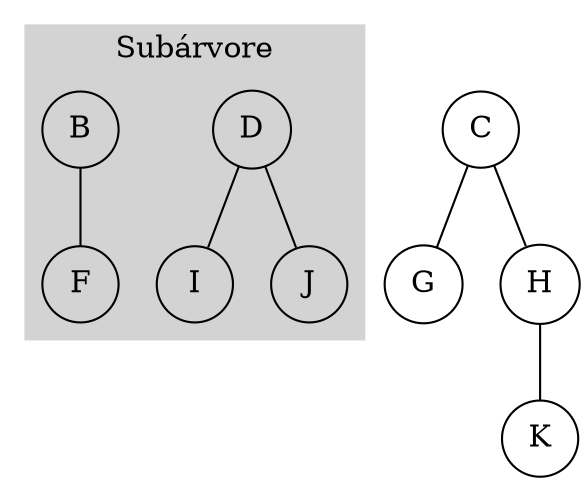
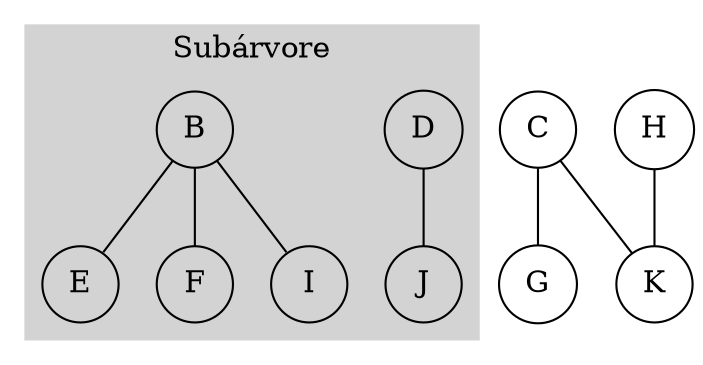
edge "C" -- "H": now "C" -- "K"
edge "D" -- "I": now "B" -- "I"
node "E": added
